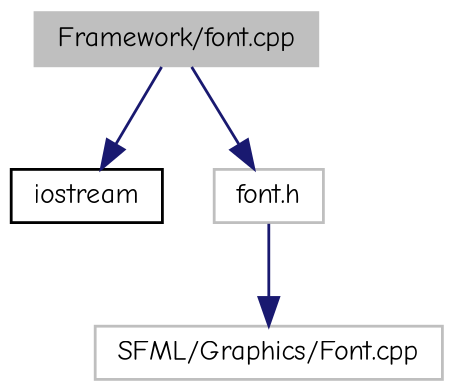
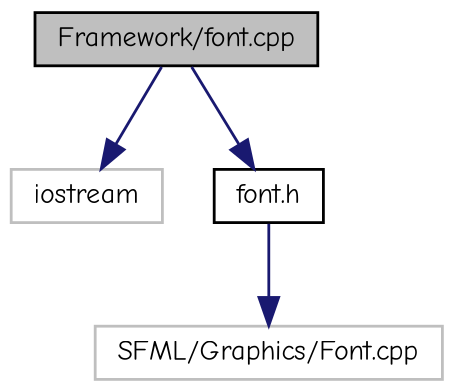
node "Framework/font.cpp": color grey75 -> black
node "iostream": color black -> grey75
node "font.h": color grey75 -> black
